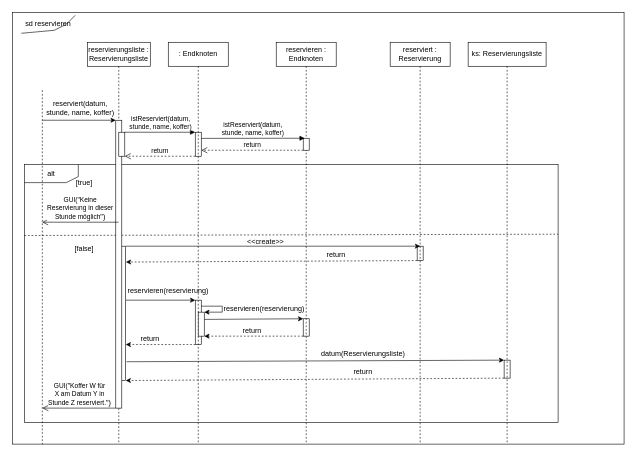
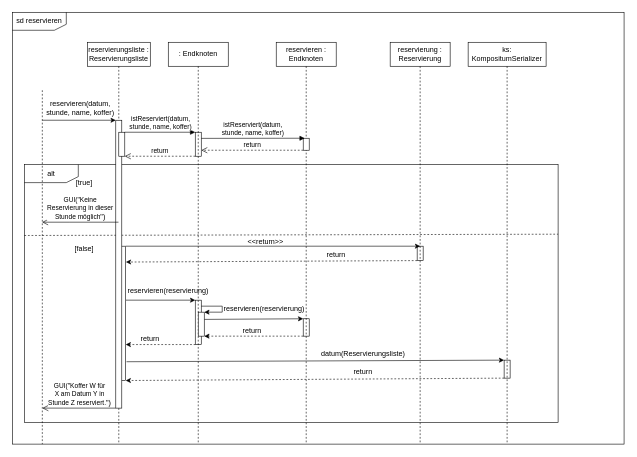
node "sd reservieren": moved (48, 24) -> (39, 21)
node "reserviert : Reservierung": label "reserviert : Reservierung" -> "reservierung : Reservierung"
node "ks: Reservierungsliste": label "ks: Reservierungsliste" -> "ks: KompositumSerializer"
node "reserviert(datum, stunde, name, koffer)": label "reserviert(datum, stunde, name, koffer)" -> "reservieren(datum, stunde, name, koffer)"
node "<<create>>": label "<<create>>" -> "<<return>>"
